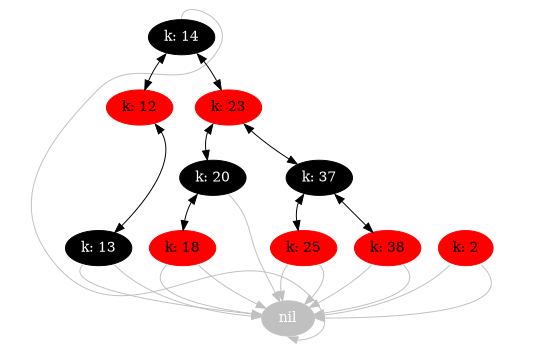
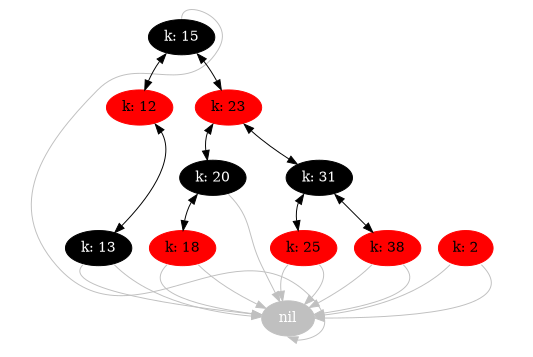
node "k: 14": label "k: 14" -> "k: 15"
node "k: 37": label "k: 37" -> "k: 31"
